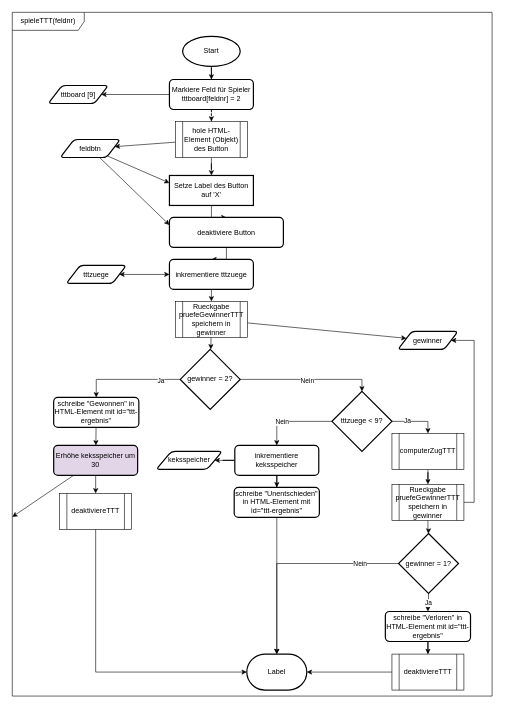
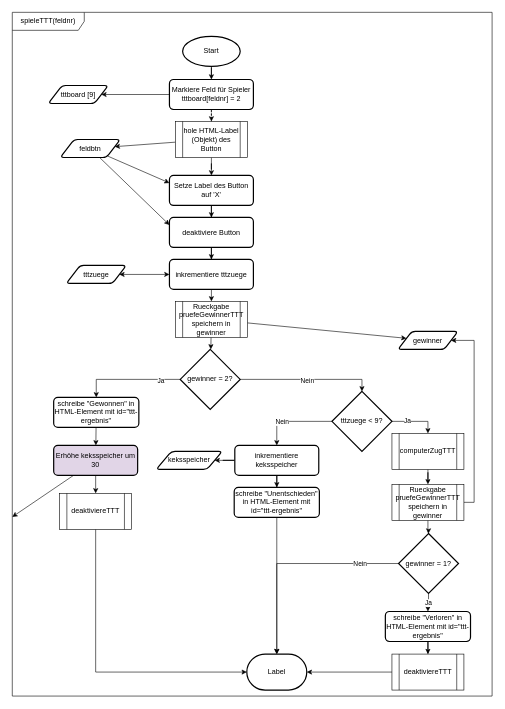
node "hole HTML-Element (Objekt) des Button": label "hole HTML-Element (Objekt) des Button" -> "hole HTML-Label (Objekt) des Button"
node "Setze Label des Button auf 'X'": shape rectangle -> rounded rectangle
node "deaktiviere Button": size 114x30 -> 84x30
